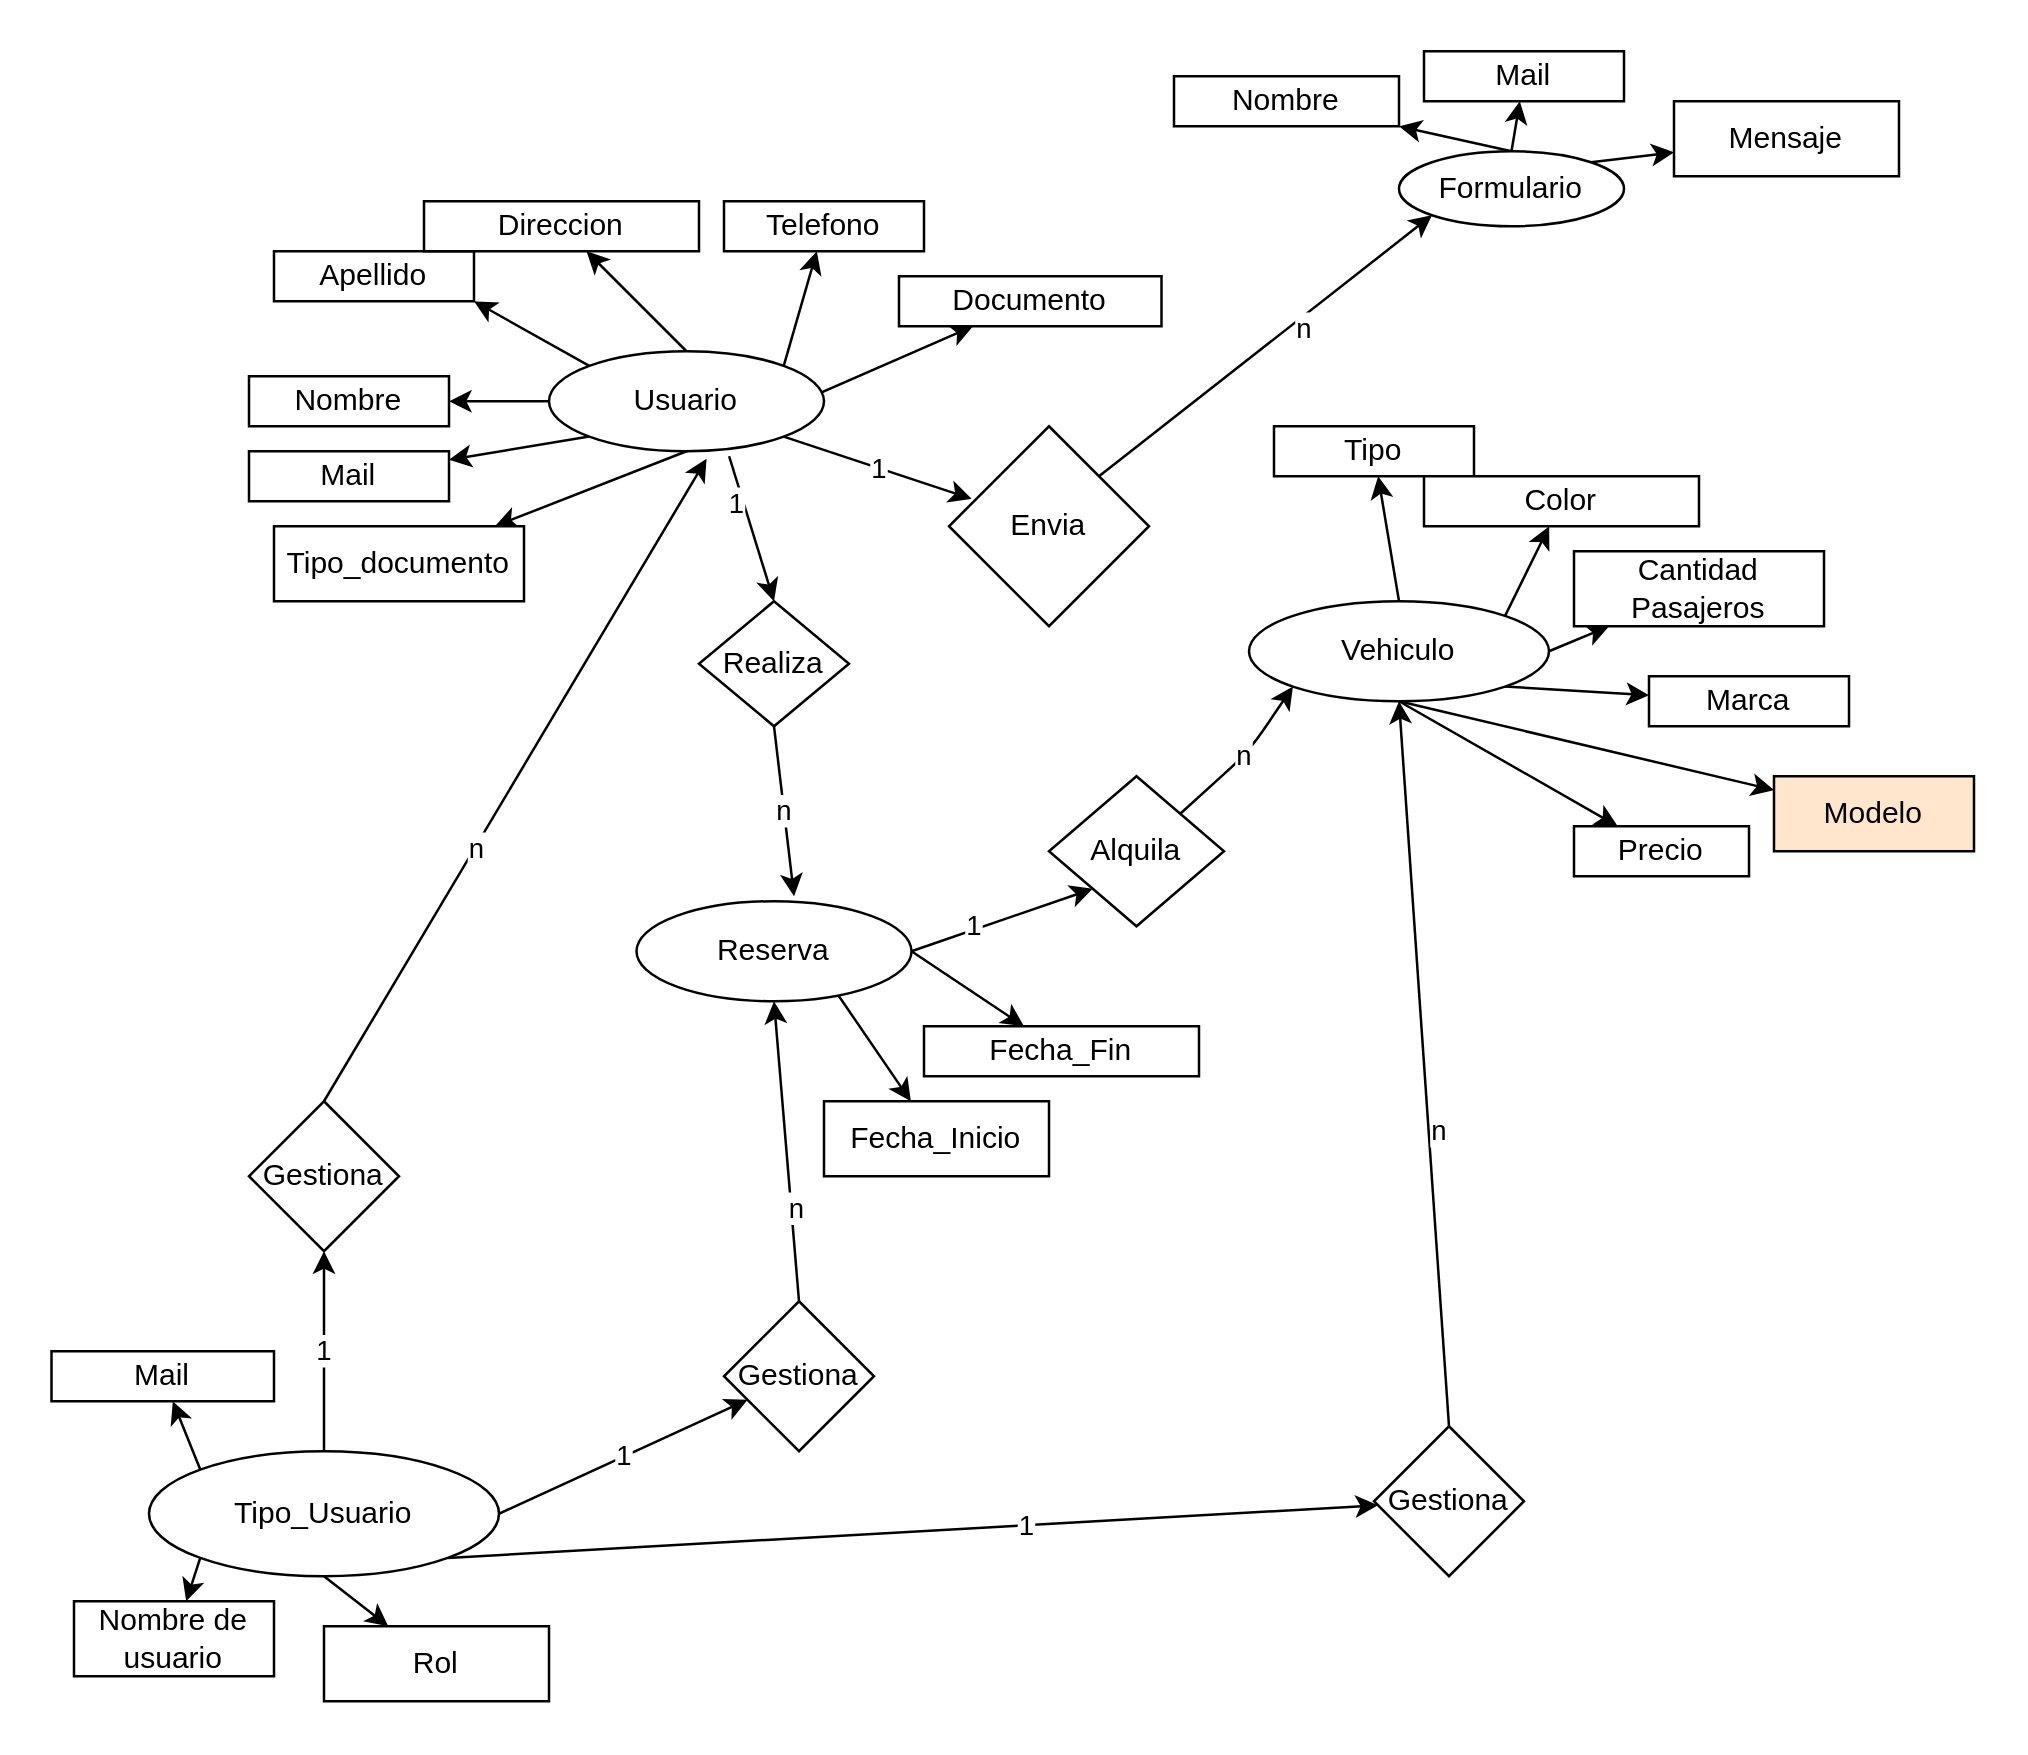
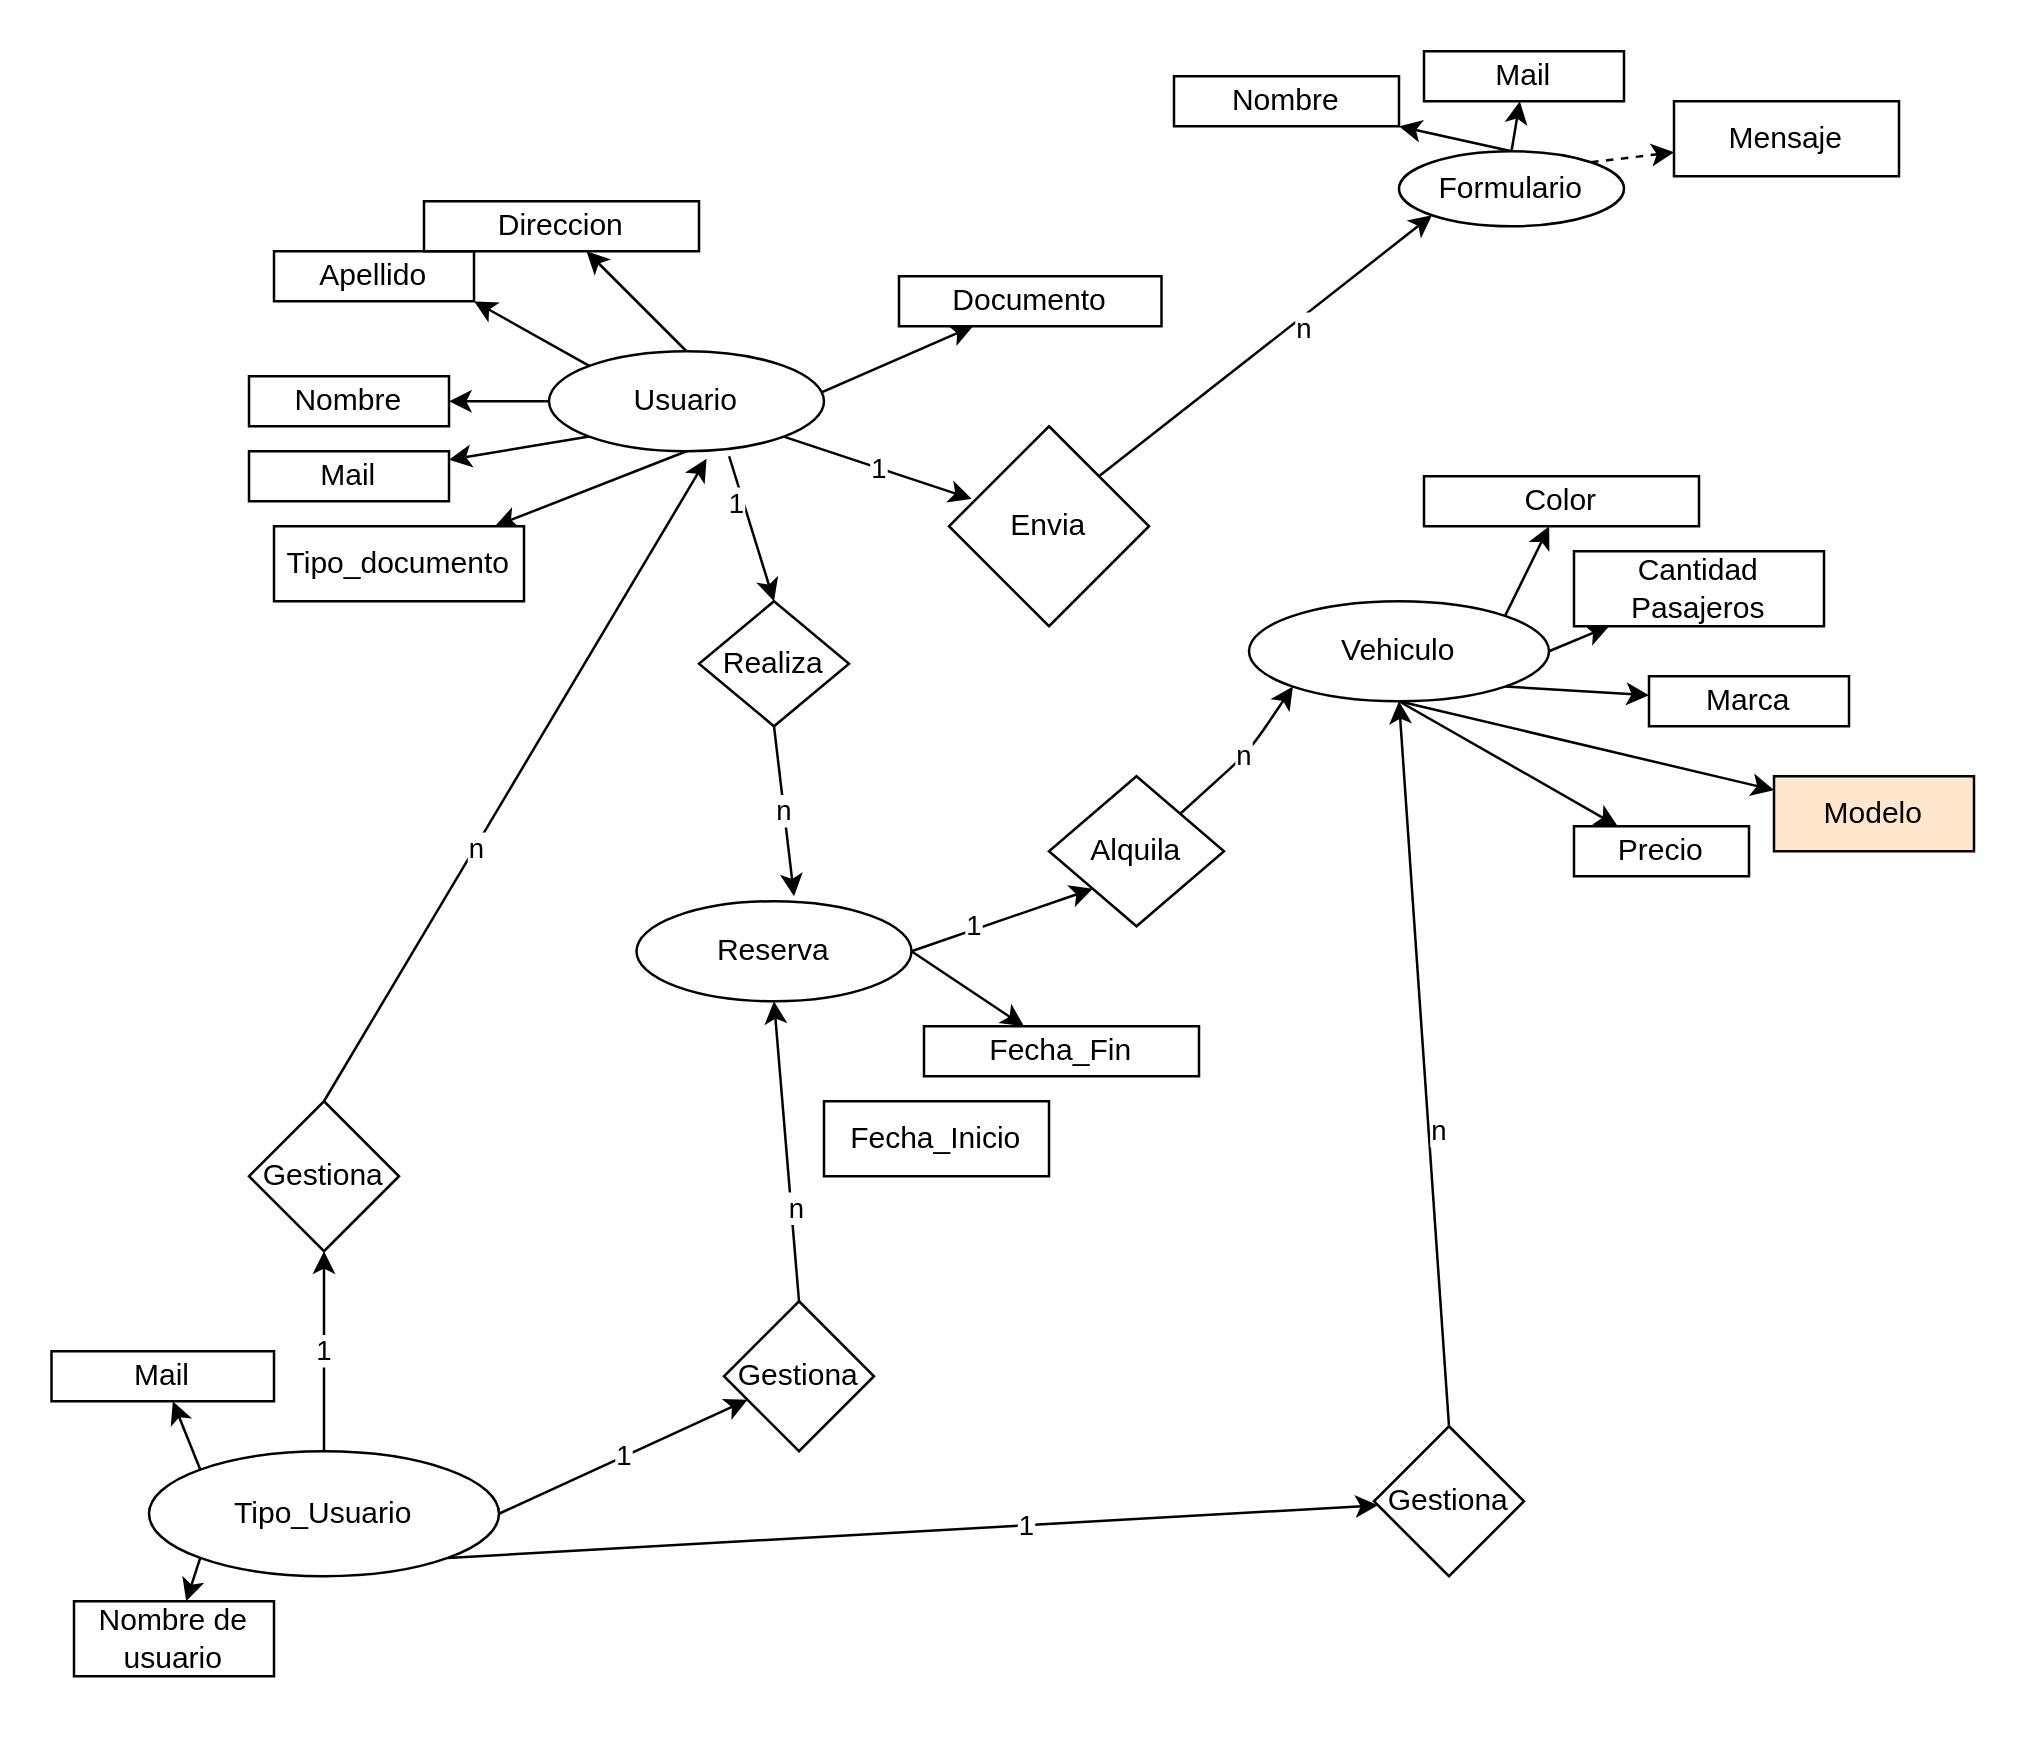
edge "Formulario" -> "Mensaje": style solid -> dashed
node "Telefono": removed
edge "Usuario" -> "Telefono": removed
node "Tipo": removed
edge "Vehiculo" -> "Tipo": removed
edge "Reserva" -> "Fecha_Inicio": removed
edge "Tipo_Usuario" -> "Rol": removed
node "Rol": removed
